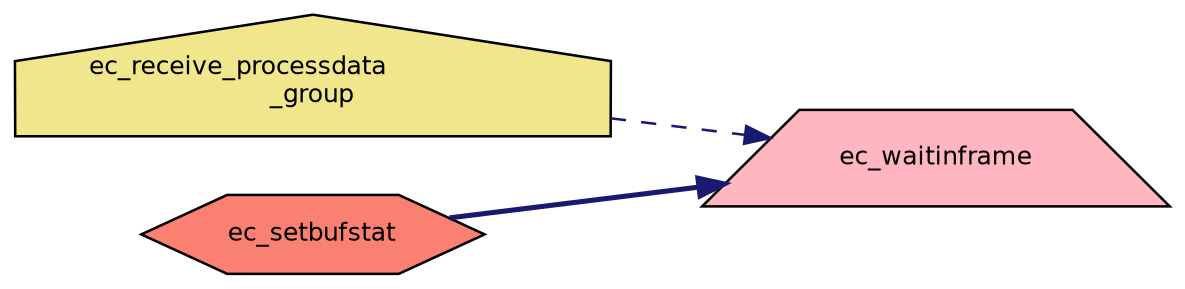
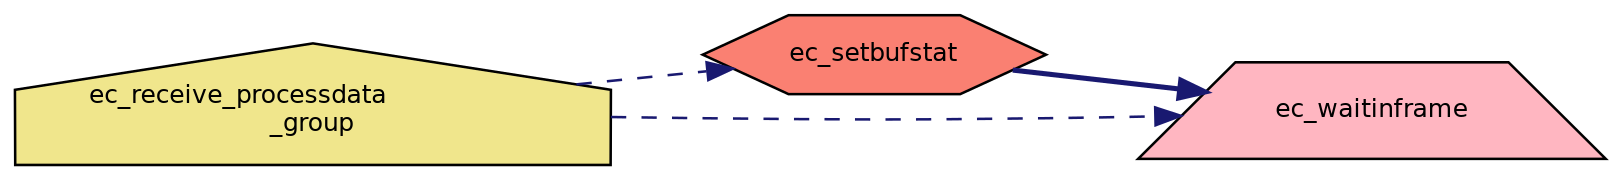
edge "ec_receive_processdata _group" -> "ec_setbufstat": added
